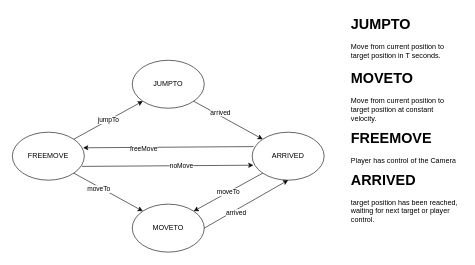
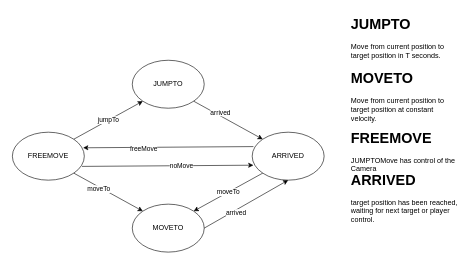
node "FREEMOVEPlayer has control of the Camera": label "FREEMOVEPlayer has control of the Camera" -> "FREEMOVEJUMPTOMove has control of the Camera"
